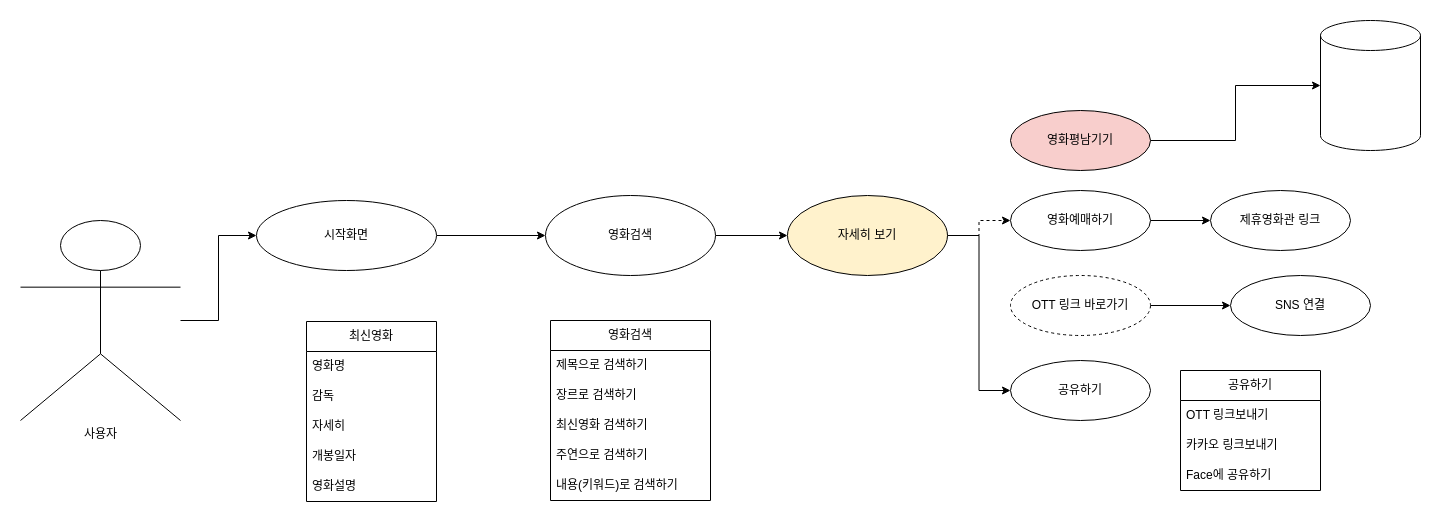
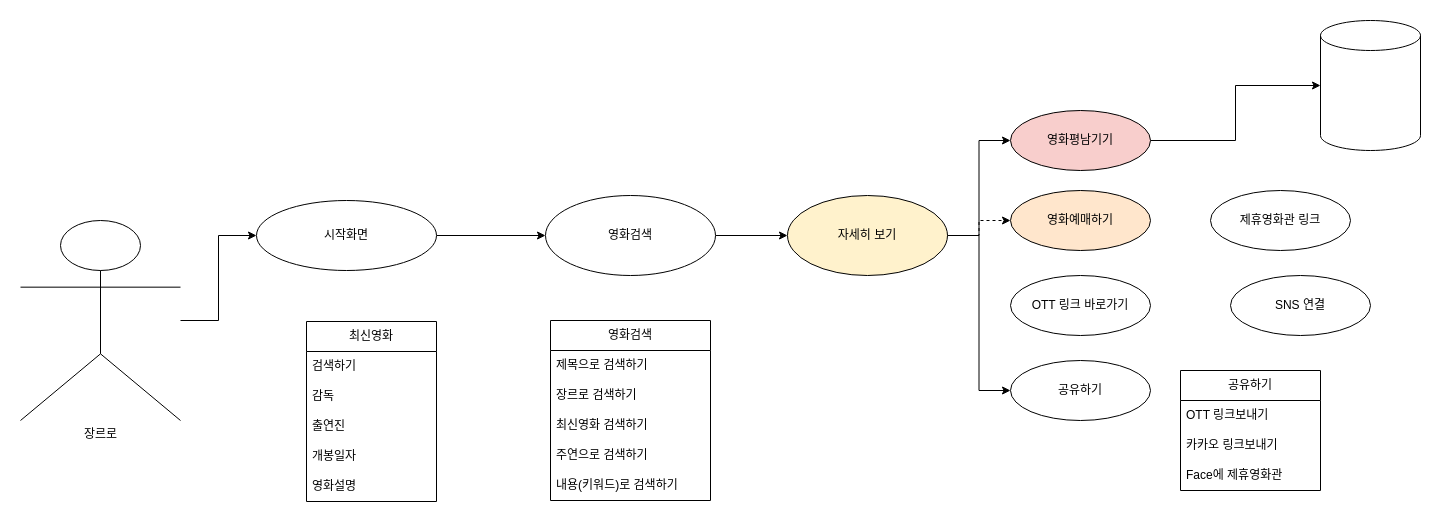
edge "자세히 보기" -> "영화평남기기": added
node "영화예매하기": fillcolor #ffffff -> #ffe6cc
edge "영화예매하기" -> "제휴영화관 링크": removed
node "OTT 링크 바로가기": style dashed -> solid
edge "OTT 링크 바로가기" -> "SNS 연결": removed
node "영화명": label "영화명" -> "검색하기"
node "자세히": label "자세히" -> "출연진"
node "사용자": label "사용자" -> "장르로"
node "Face에 공유하기": label "Face에 공유하기" -> "Face에 제휴영화관"
